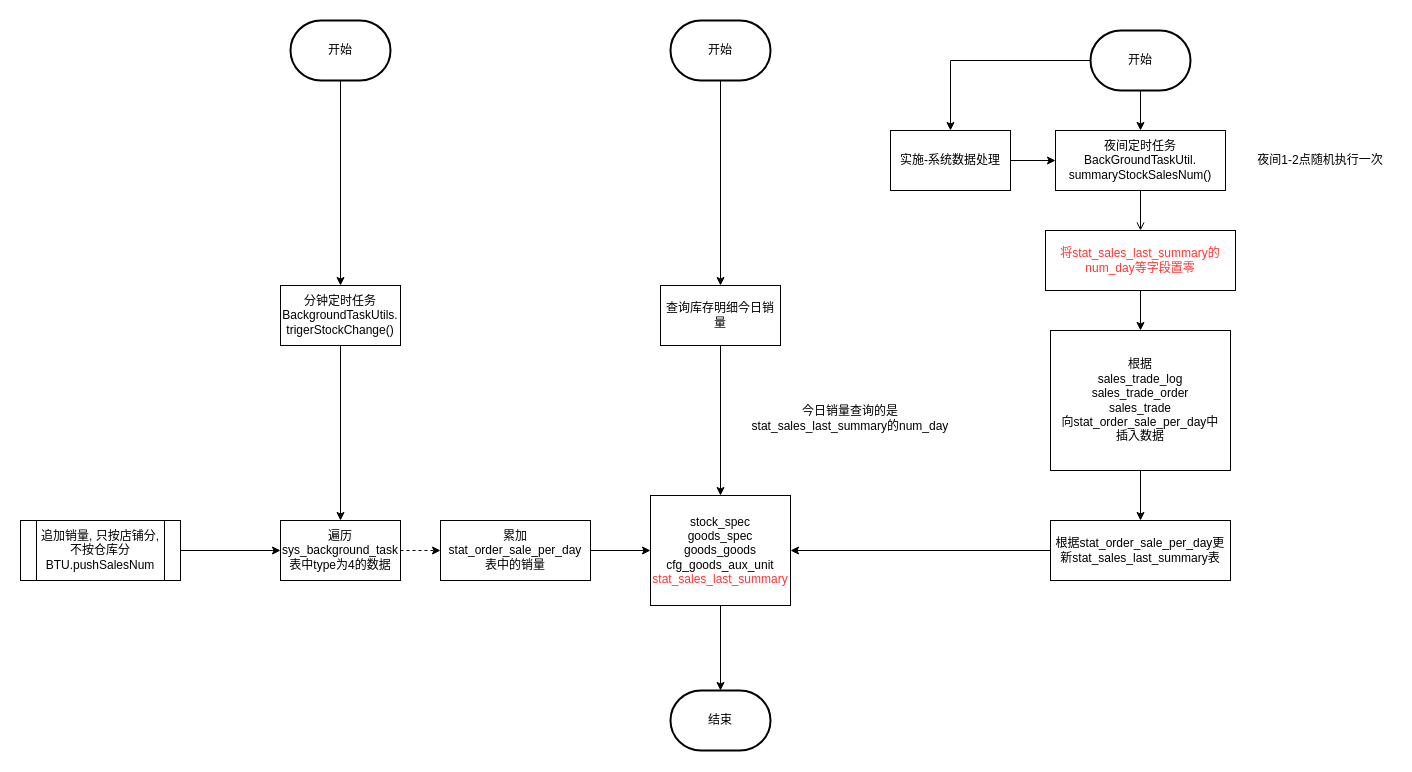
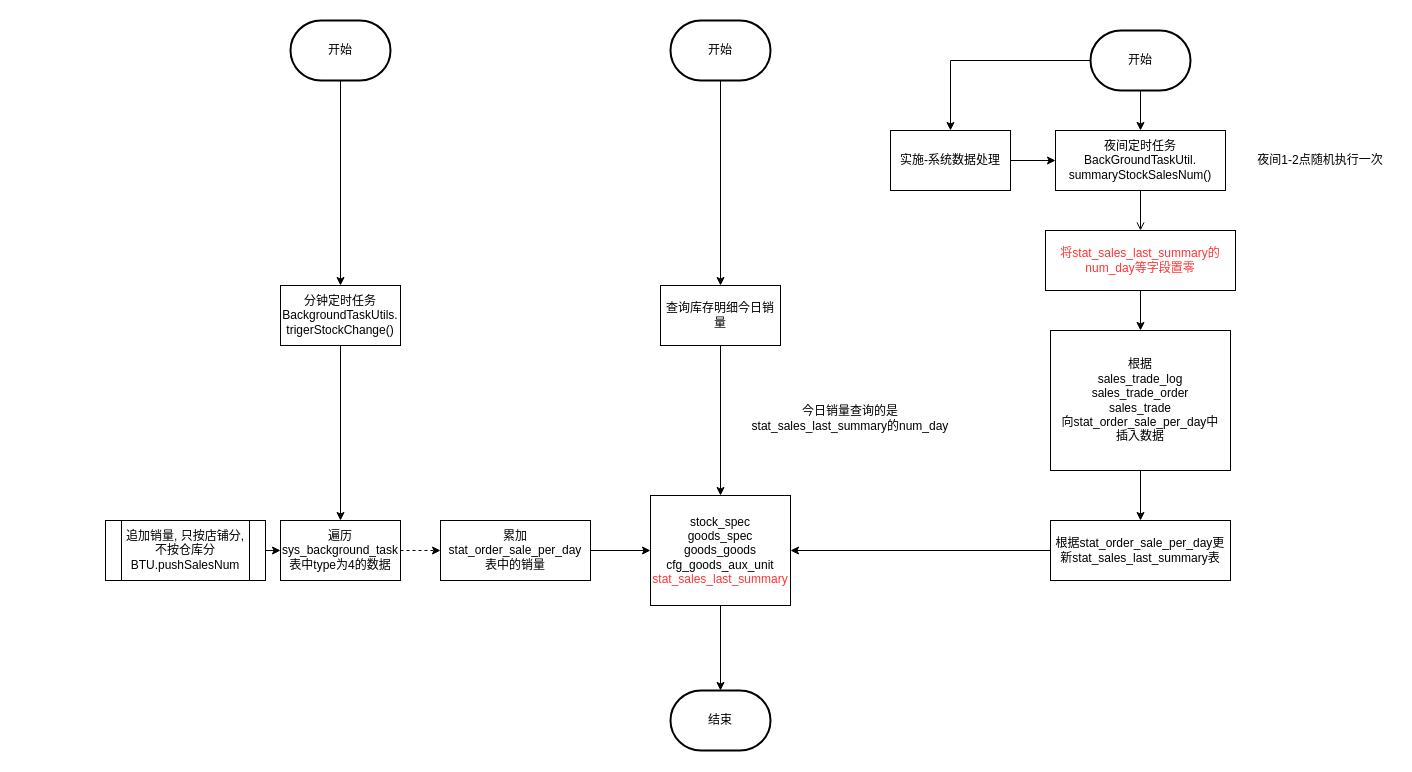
node "追加销量, 只按店铺分, 不按仓库分 BTU.pushSalesNum": moved (101, 551) -> (186, 551)
